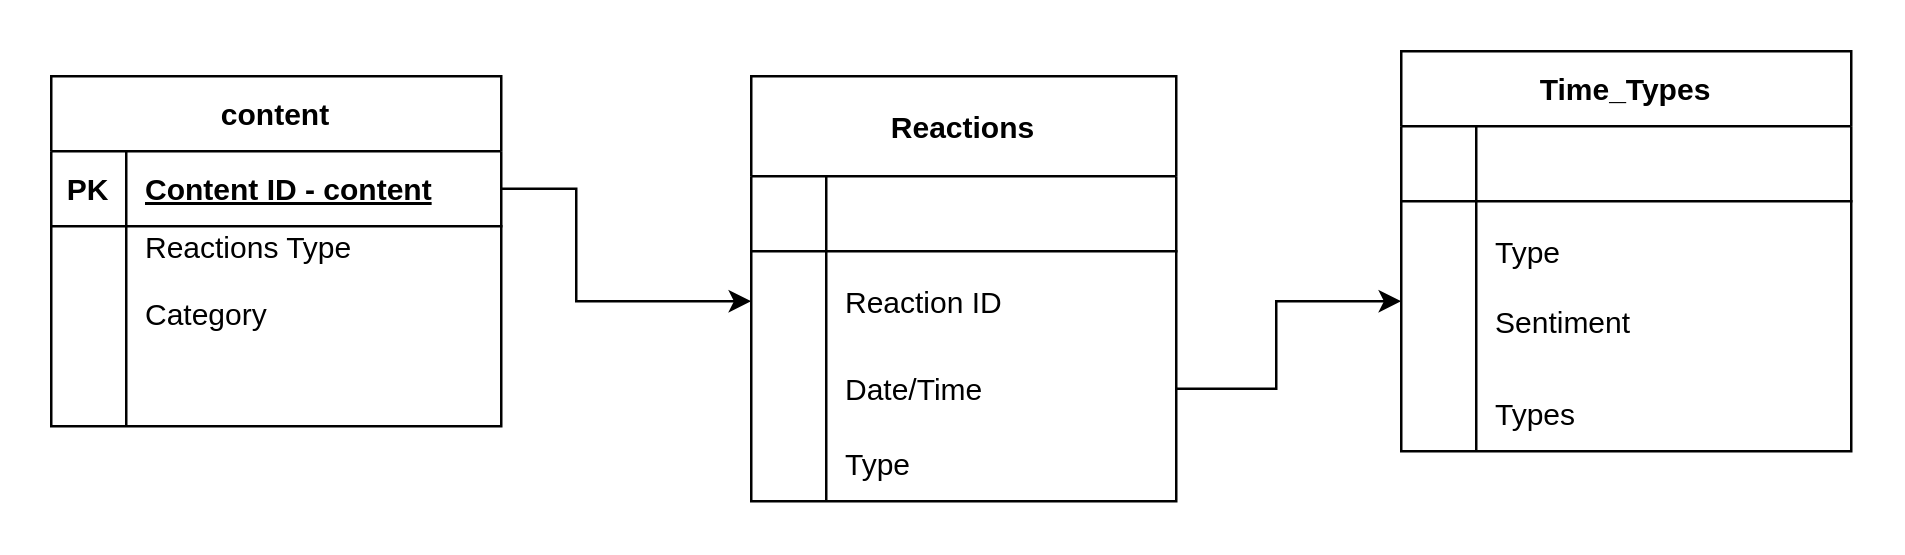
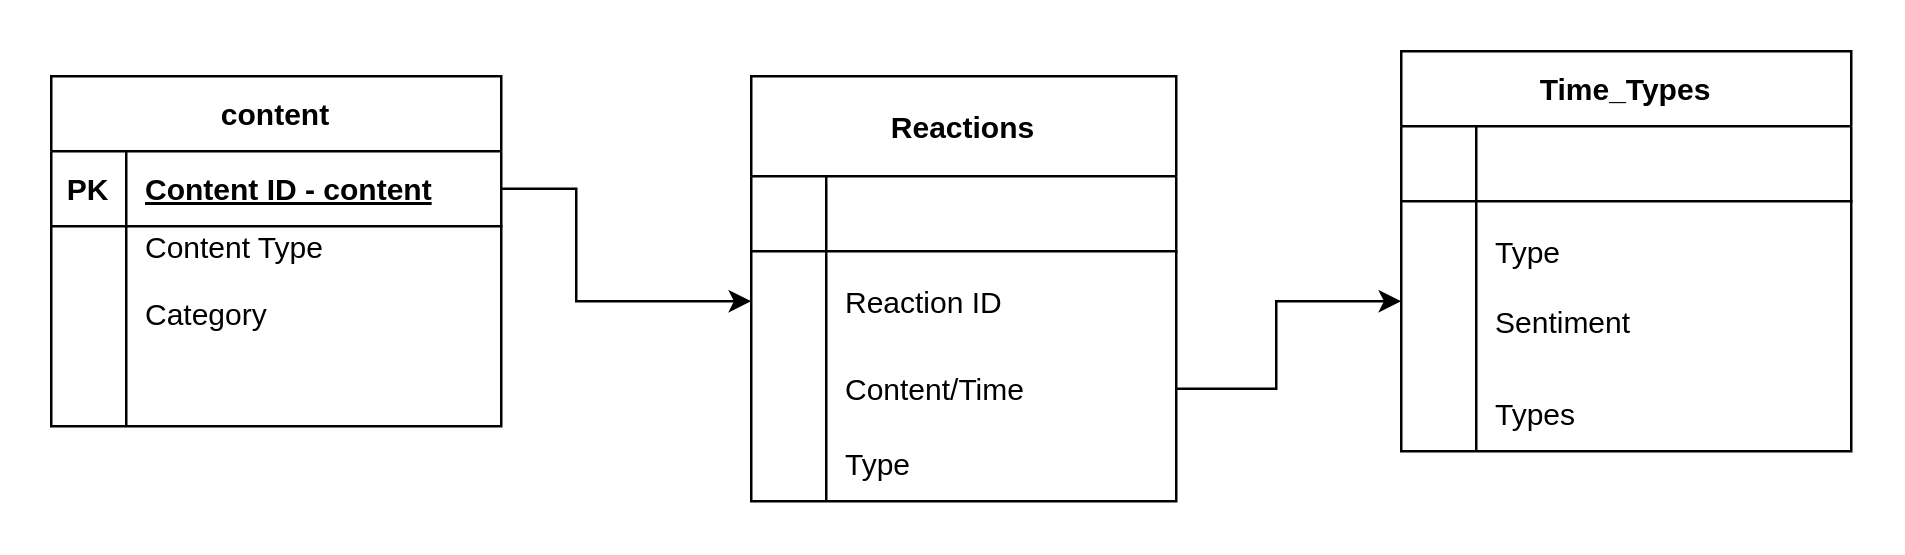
node "Reactions Type": label "Reactions Type" -> "Content Type"
node "Date/Time": label "Date/Time" -> "Content/Time"
